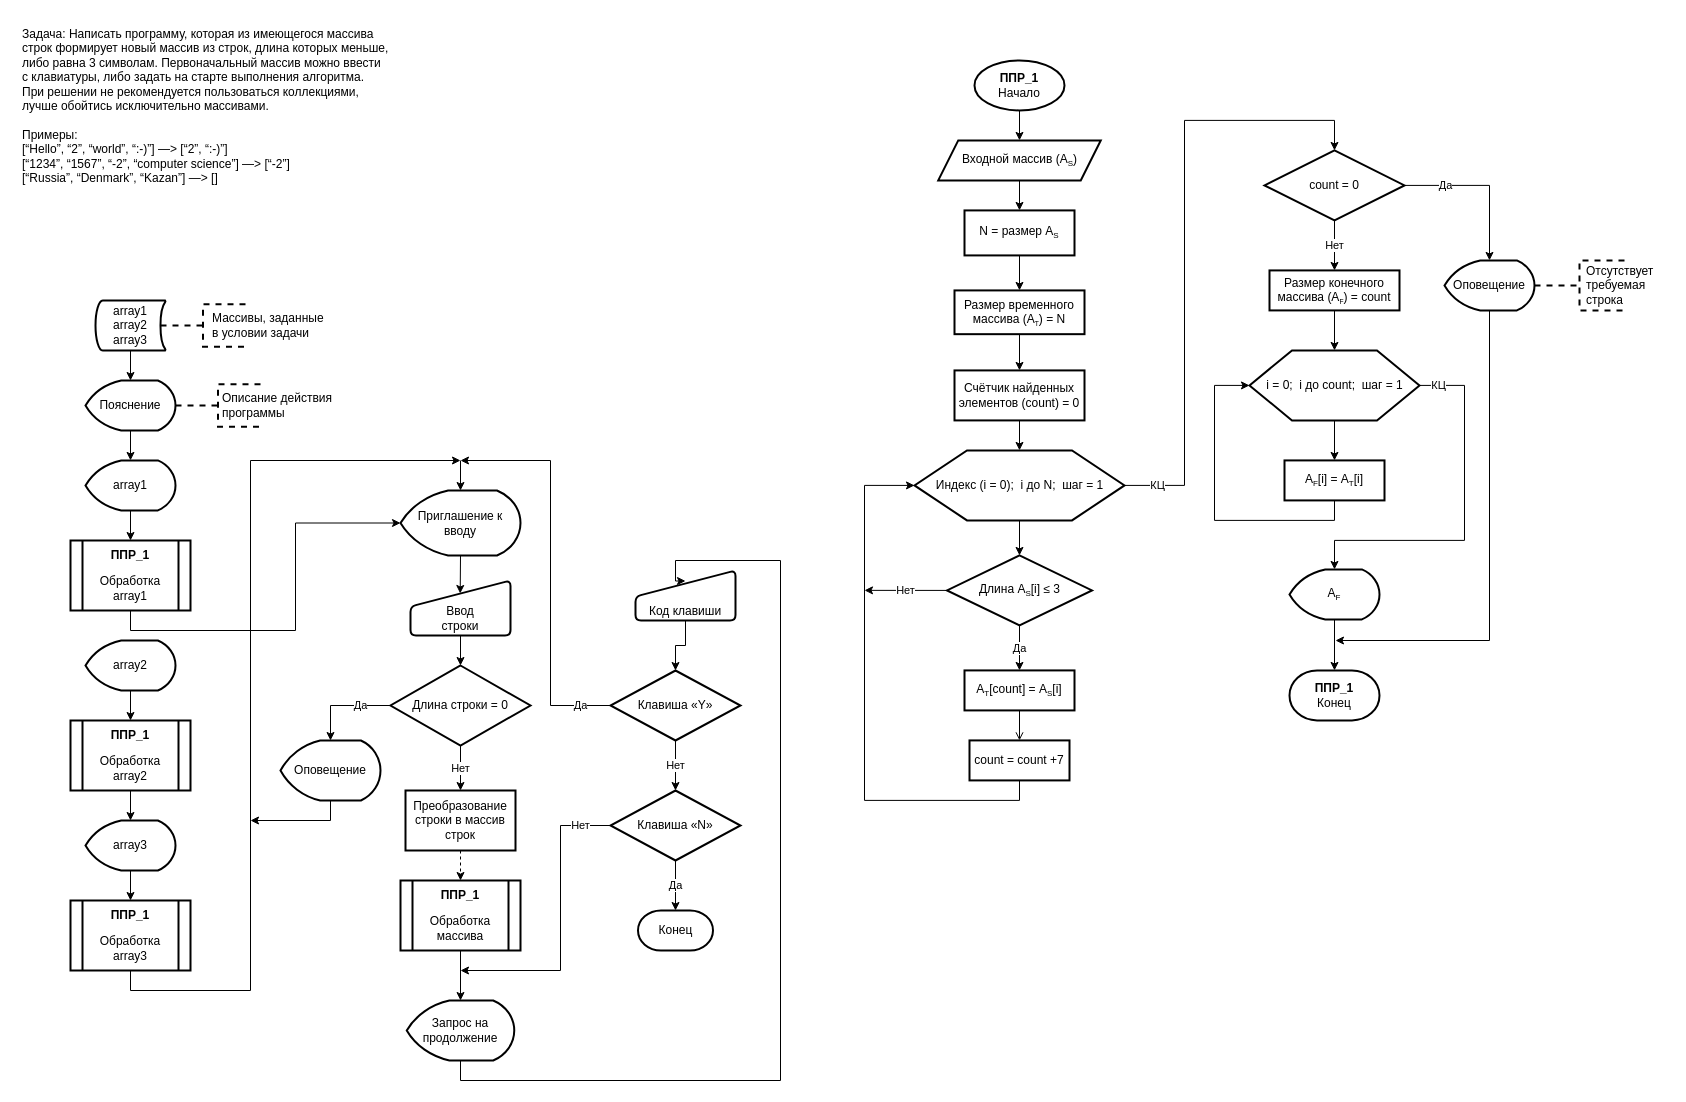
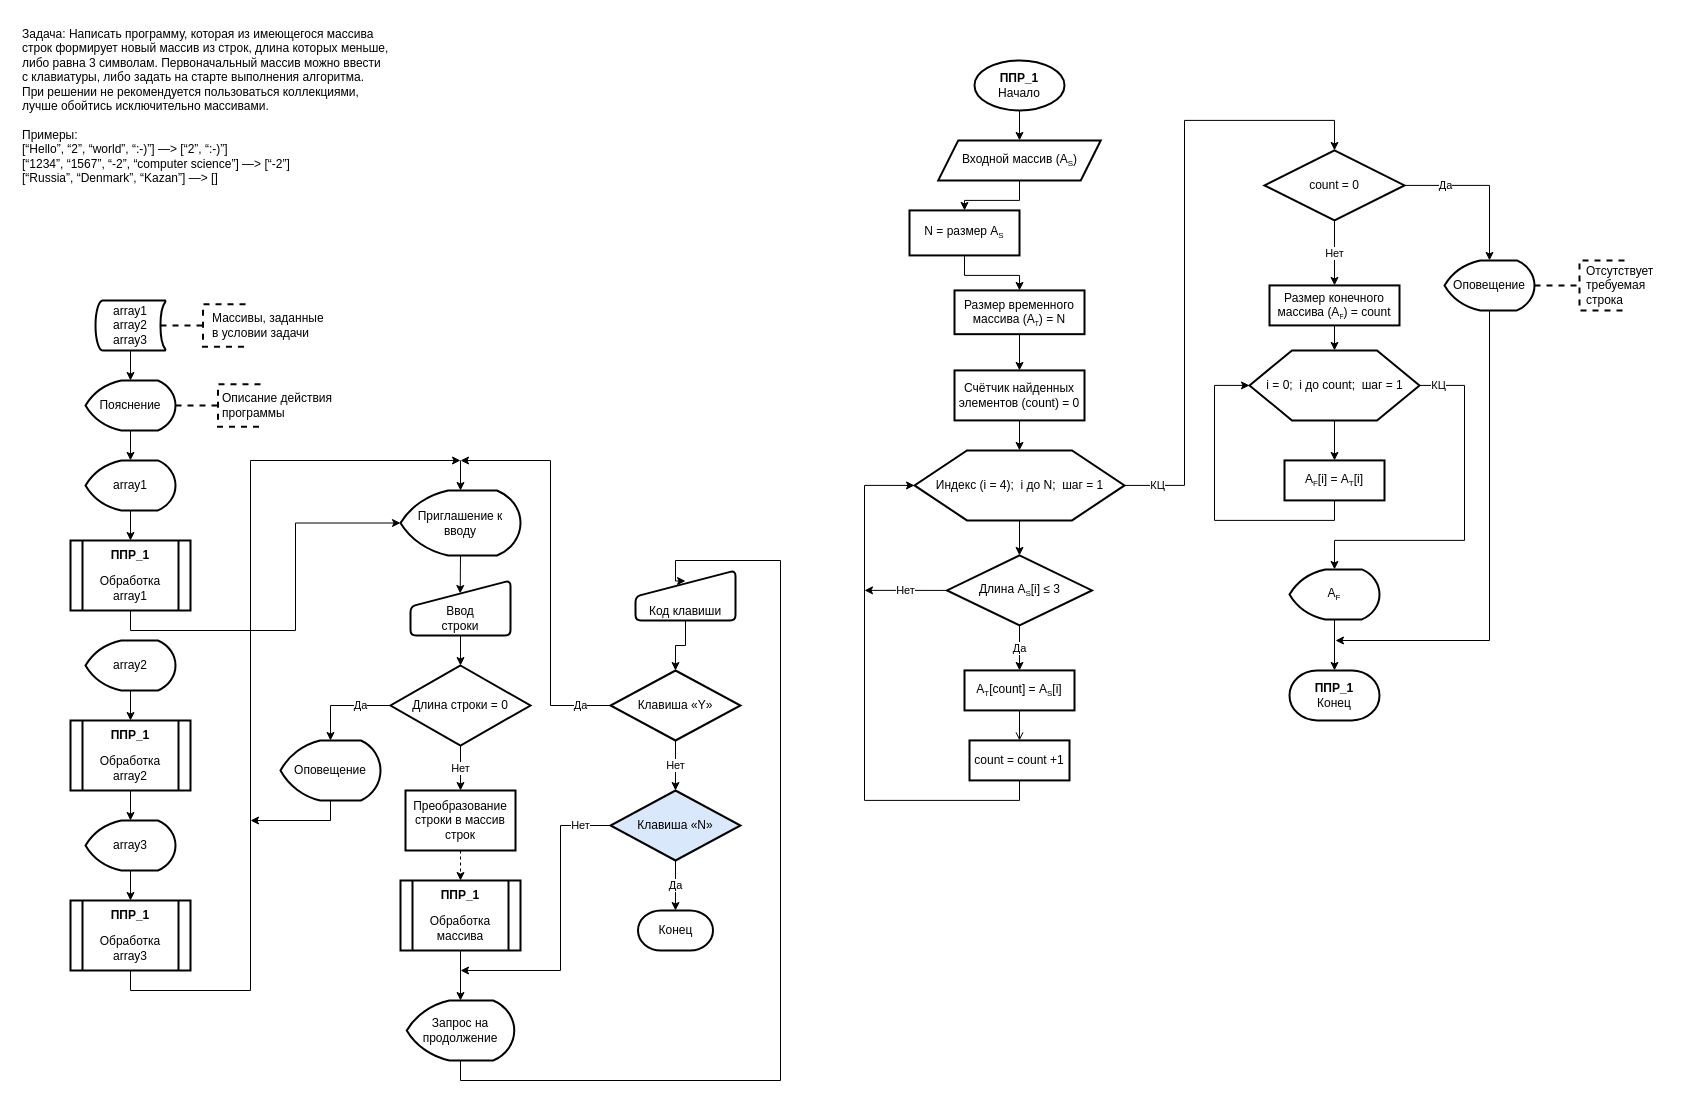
node "N = размер AS": moved (1020, 233) -> (965, 233)
node "Размер конечного массива (AF) = count": moved (1335, 290) -> (1335, 305)
node "Индекс (i = 0); i до N; шаг = 1": label "Индекс (i = 0); i до N; шаг = 1" -> "Индекс (i = 4); i до N; шаг = 1"
node "count = count +7": label "count = count +7" -> "count = count +1"
node "Клавиша «N»": fillcolor #ffffff -> #dae8fc
